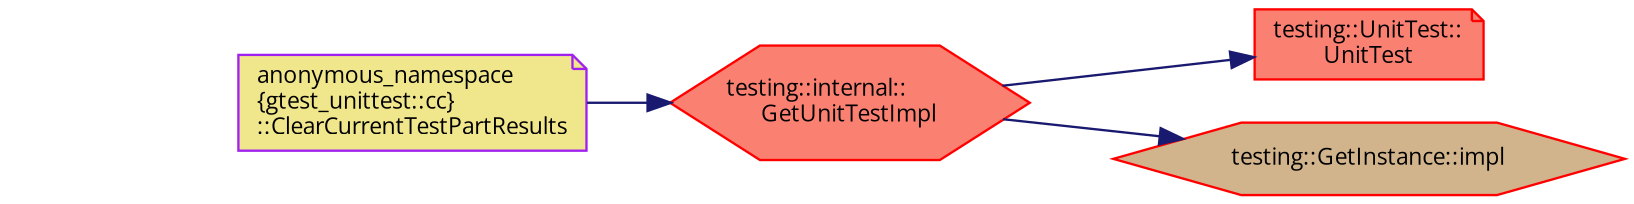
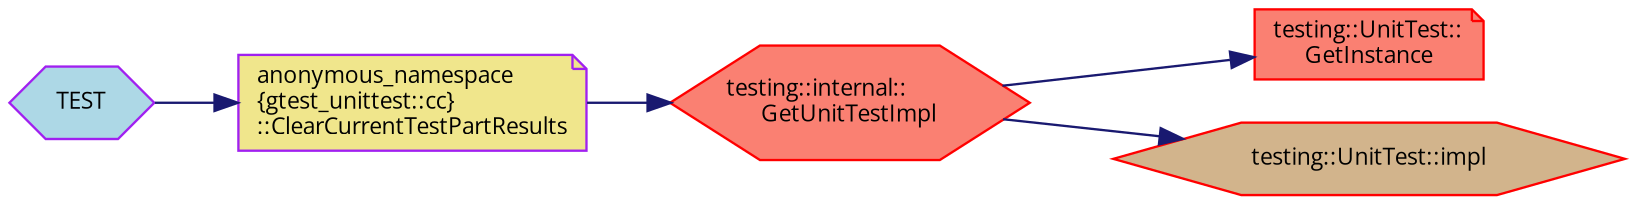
node "testing::UnitTest:: UnitTest": label "testing::UnitTest:: UnitTest" -> "testing::UnitTest:: GetInstance"
node "TEST": added
node "testing::GetInstance::impl": label "testing::GetInstance::impl" -> "testing::UnitTest::impl"
